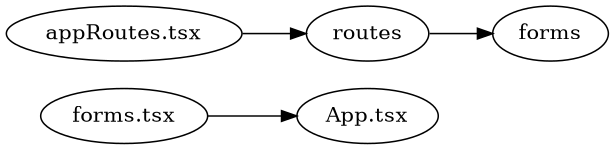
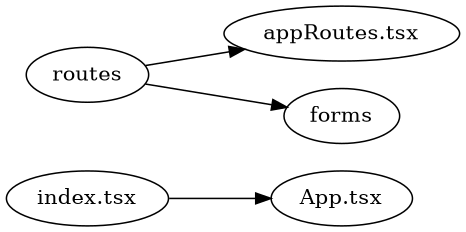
edge "appRoutes.tsx" -> "routes": reversed
node "forms.tsx": label "forms.tsx" -> "index.tsx"
